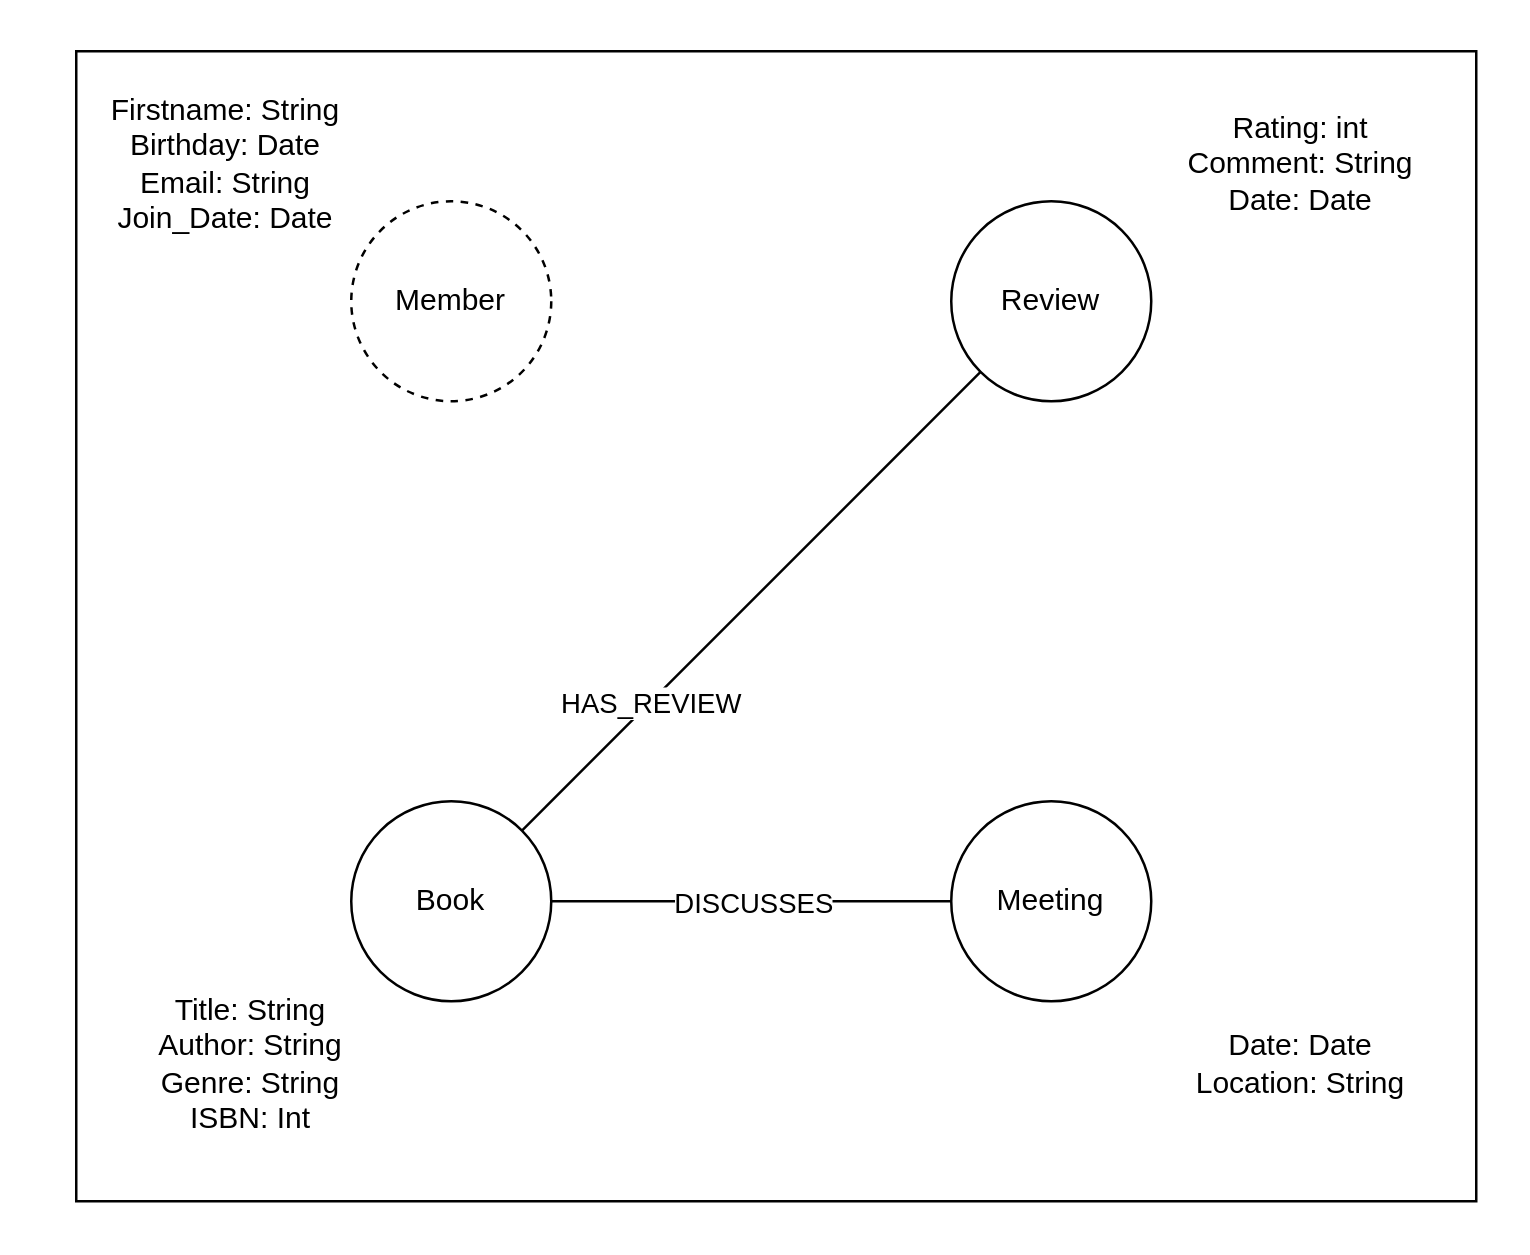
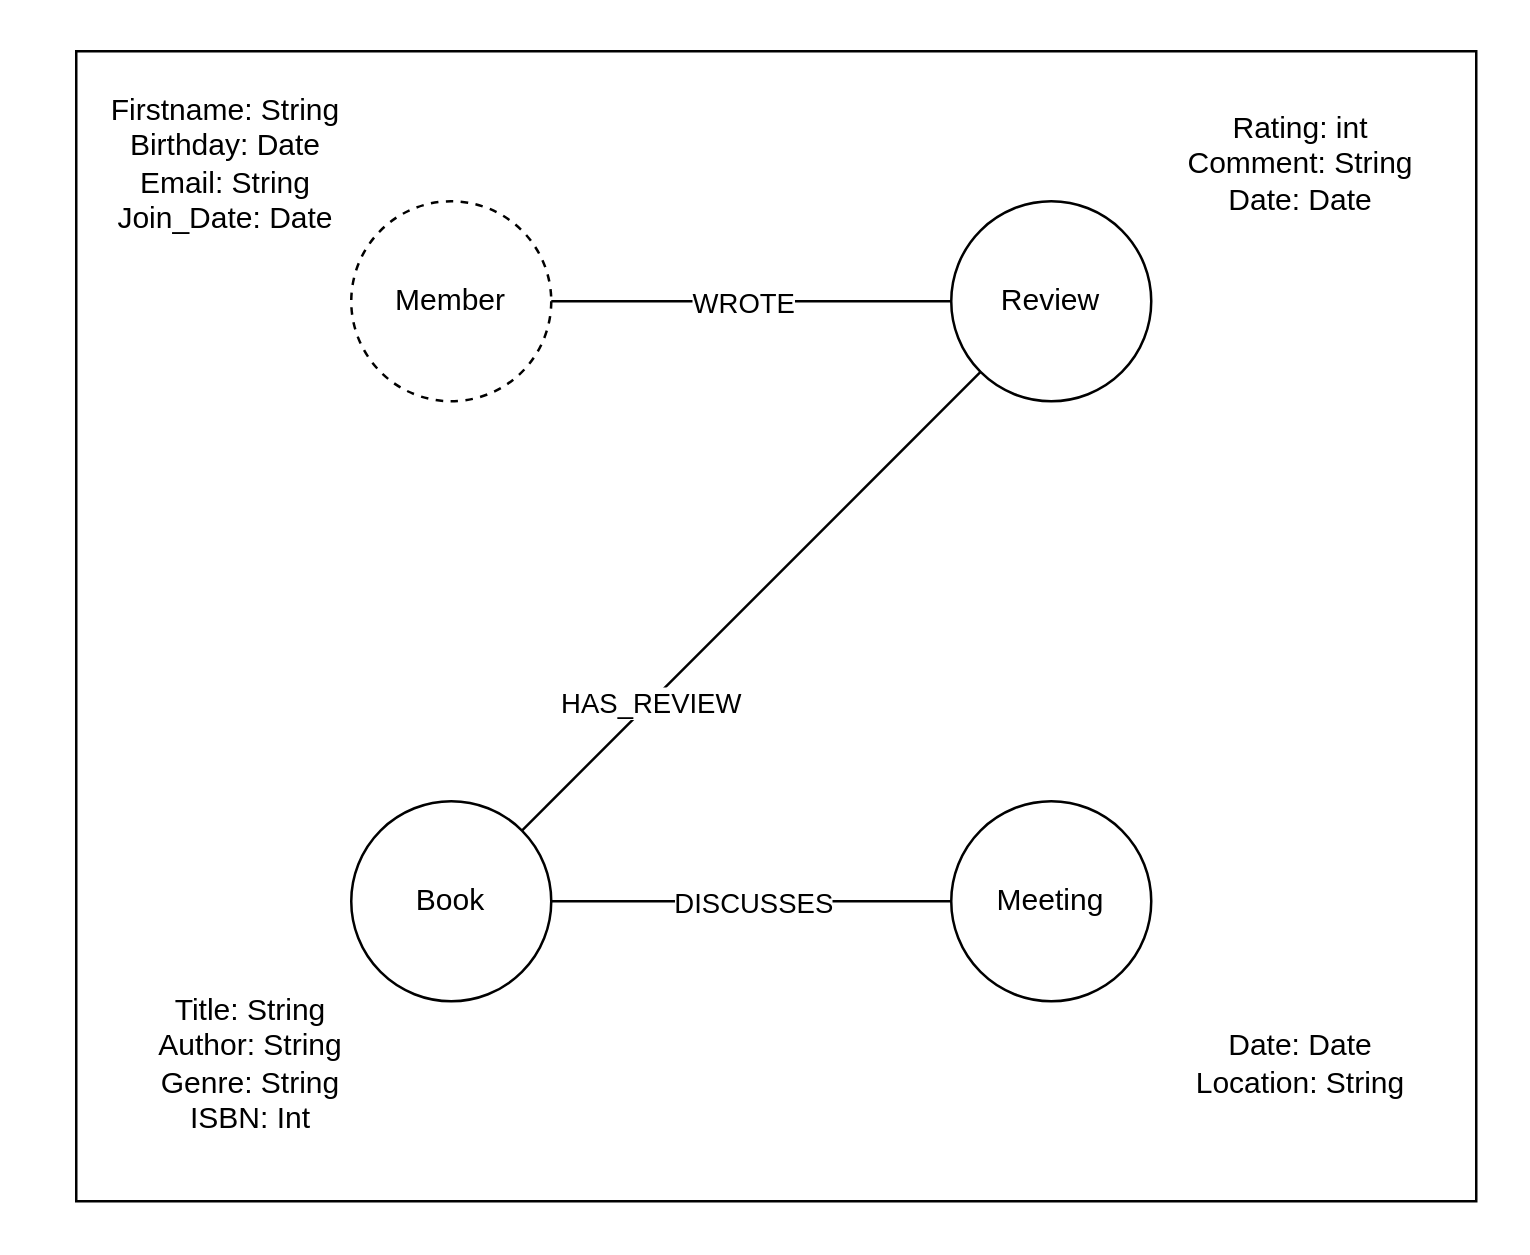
edge "Member" -- "Review": added, label "WROTE"
